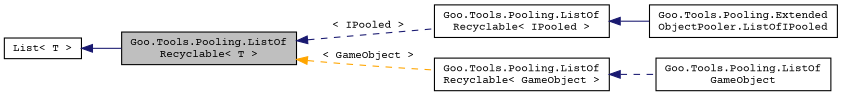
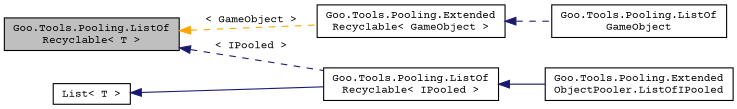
edge "Goo.Tools.Pooling.ListOf Recyclable< T >" -> "List< T >": now "Goo.Tools.Pooling.ListOf Recyclable< IPooled >" -> "List< T >"
node "Goo.Tools.Pooling.ListOf Recyclable< GameObject >": label "Goo.Tools.Pooling.ListOf Recyclable< GameObject >" -> "Goo.Tools.Pooling.Extended Recyclable< GameObject >"
